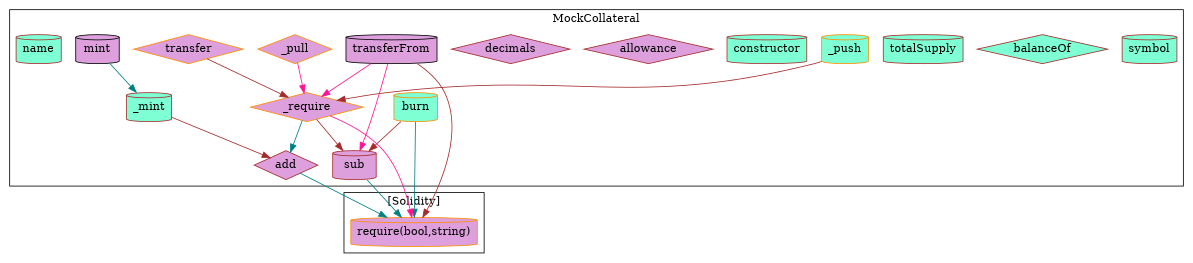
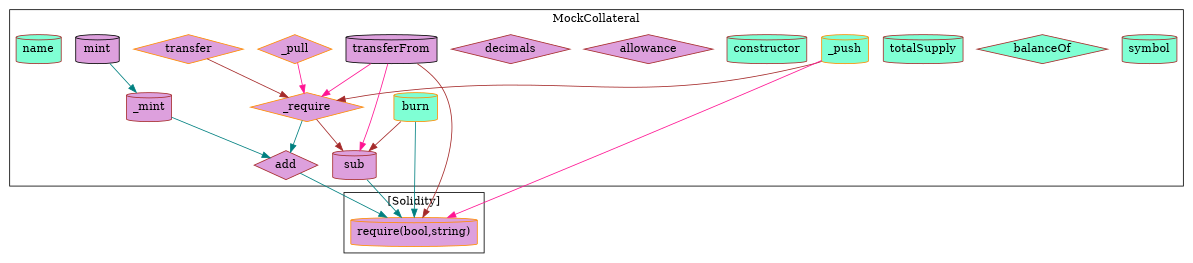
node "_mint": fillcolor aquamarine -> plum
edge "_mint" -> "add": color brown -> teal
edge "_require" -> "require(bool,string)": now "_push" -> "require(bool,string)"
